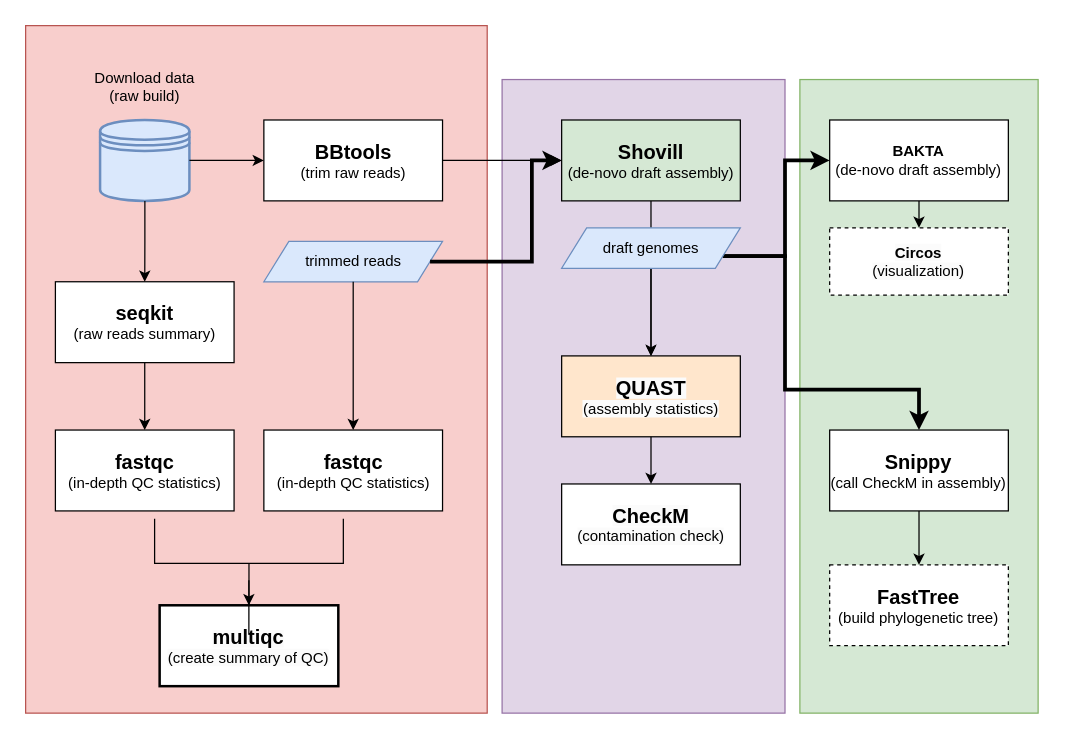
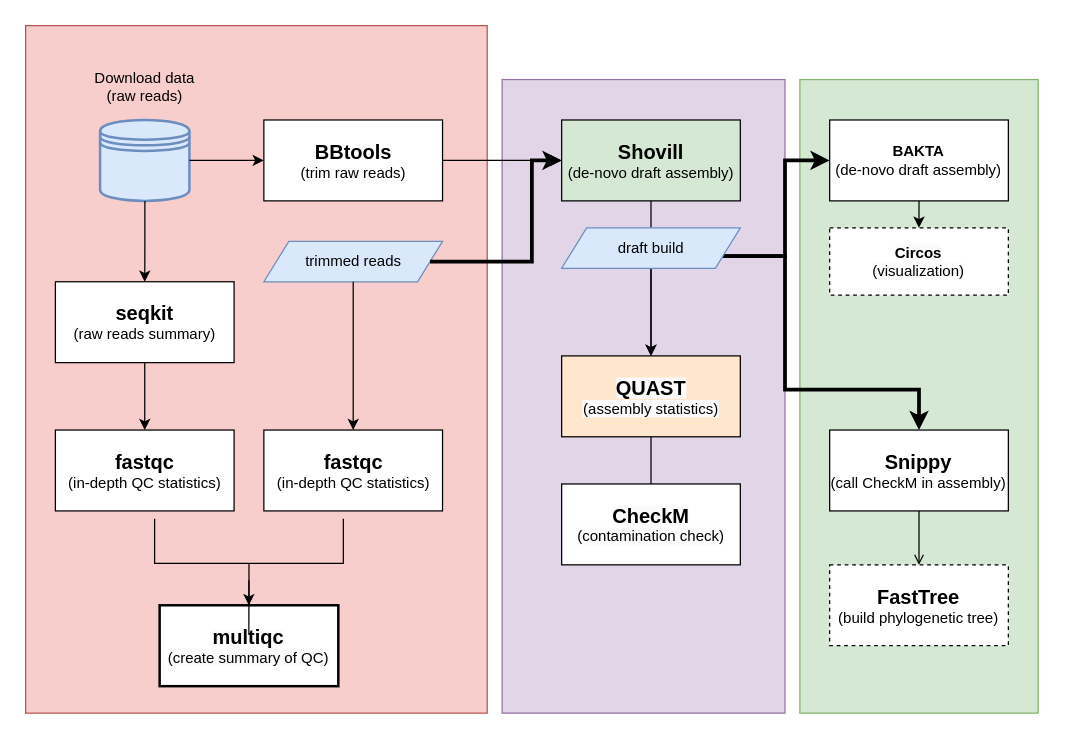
node "Download data (raw build)": label "Download data (raw build)" -> "Download data (raw reads)"
edge "Shovill(de-novo draft assembly)" -> "QUAST(assembly statistics)": arrowhead open -> classic
node "draft genomes": label "draft genomes" -> "draft build"
edge "QUAST(assembly statistics)" -> "CheckM(contamination check)": arrowhead classic -> none
edge "Snippy (call CheckM in assembly)" -> "FastTree (build phylogenetic tree)": arrowhead classic -> open
